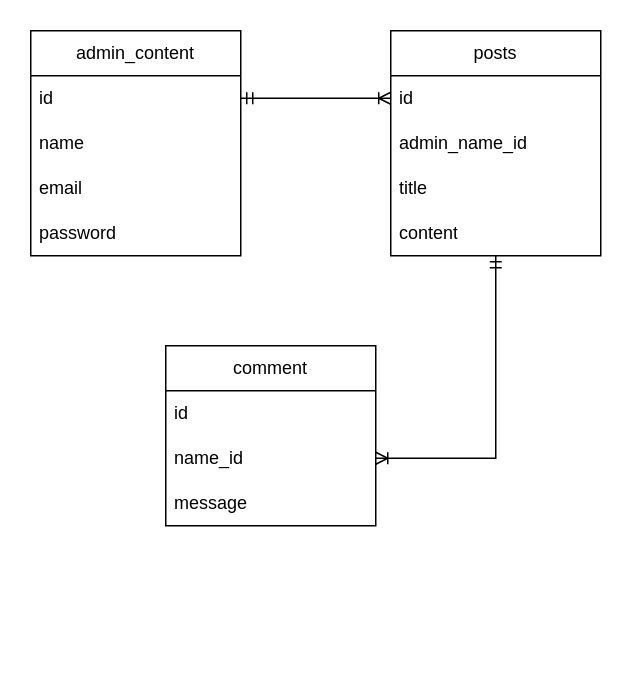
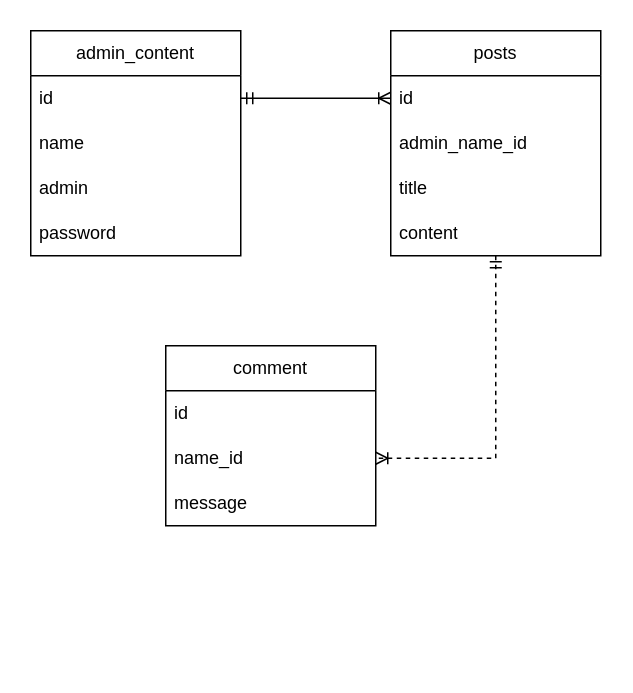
node "email": label "email" -> "admin"
edge "posts" -- "name_id": style solid -> dashed
